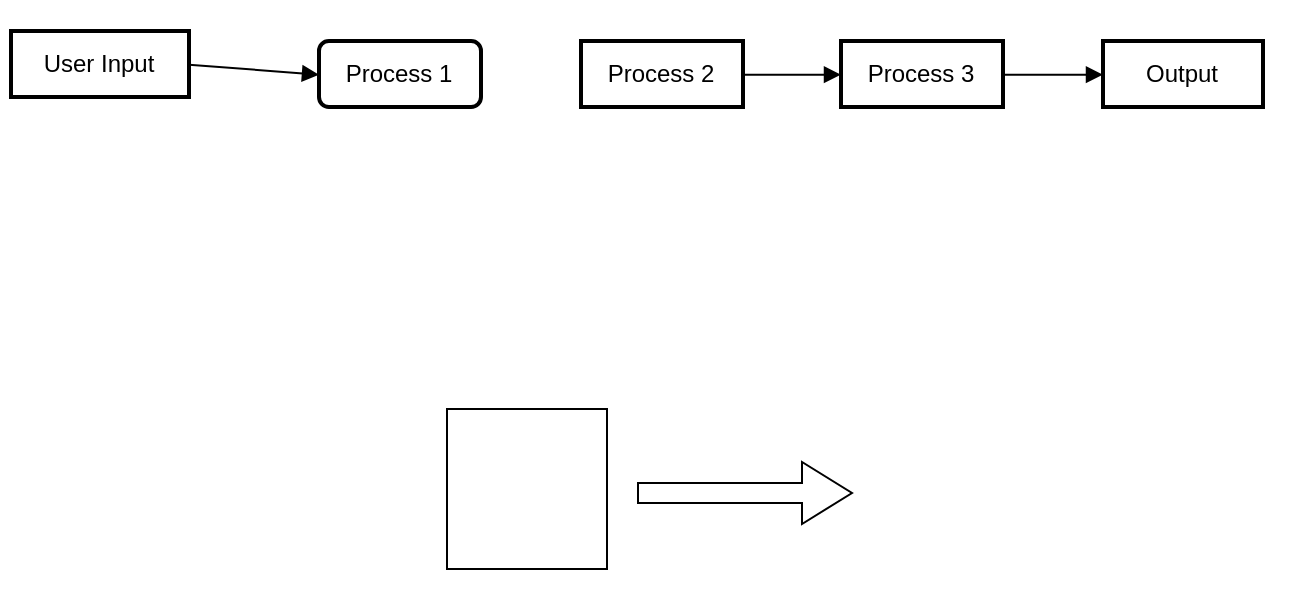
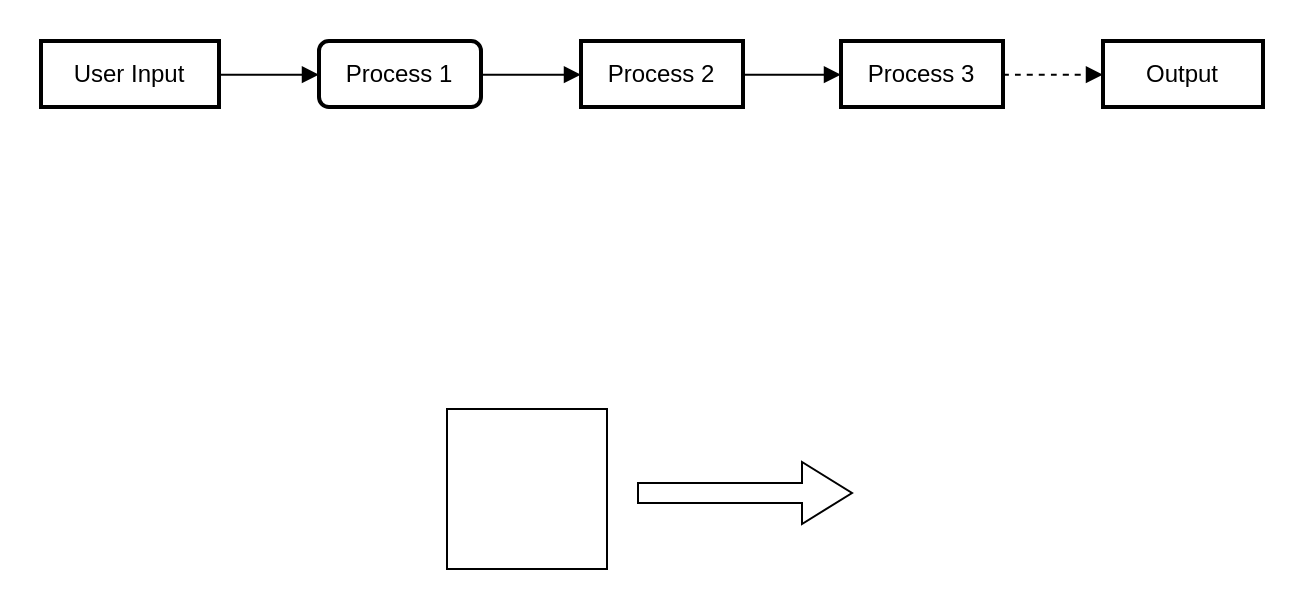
node "User Input": moved (100, 64) -> (130, 74)
edge "Process 1" -> "Process 2": added
edge "Process 3" -> "Output": style solid -> dashed
